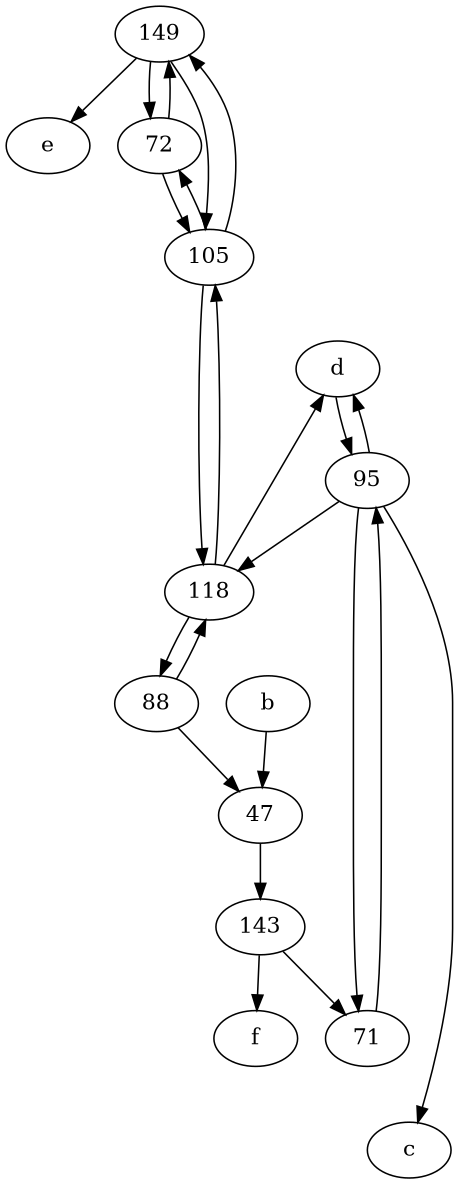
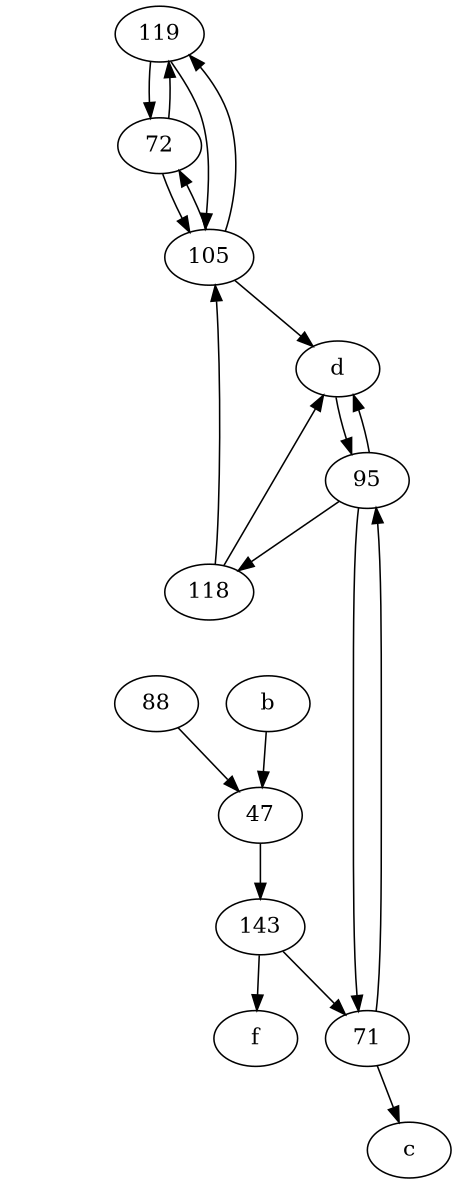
node "149": label "149" -> "119"
node "e": removed
edge "105" -> "118": now "105" -> "d"
edge "118" -> "88": removed
edge "88" -> "118": removed
edge "95" -> "c": now "71" -> "c"
